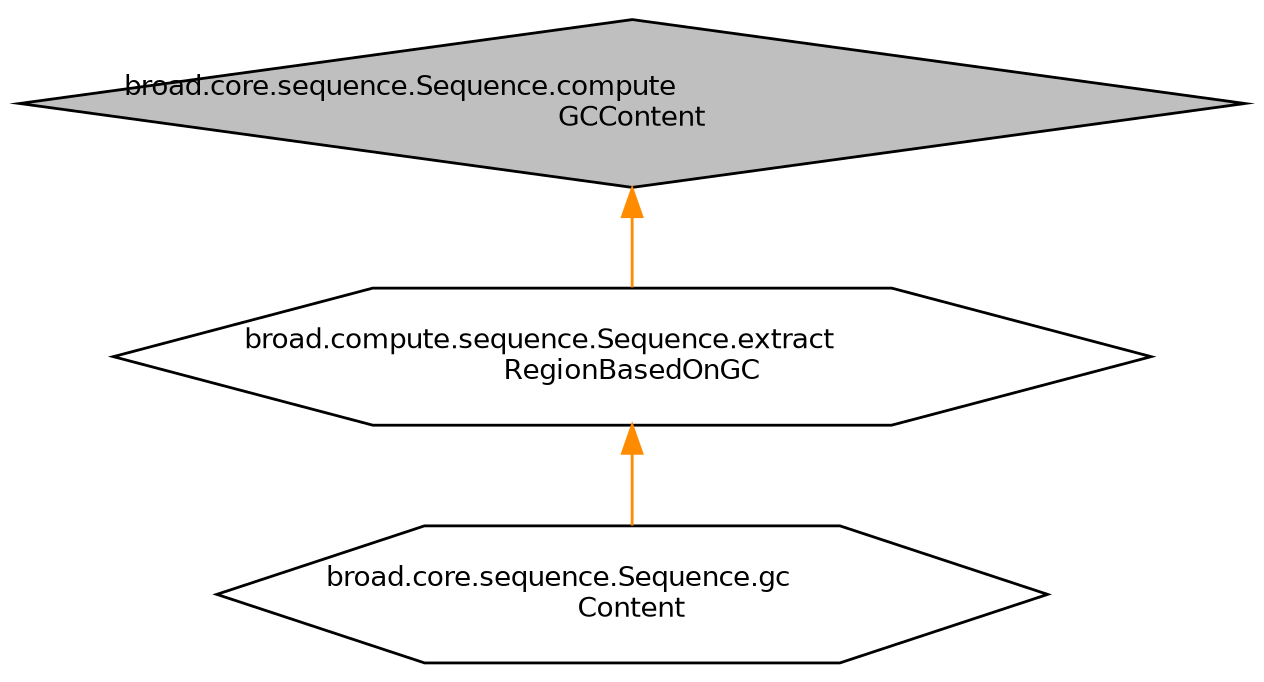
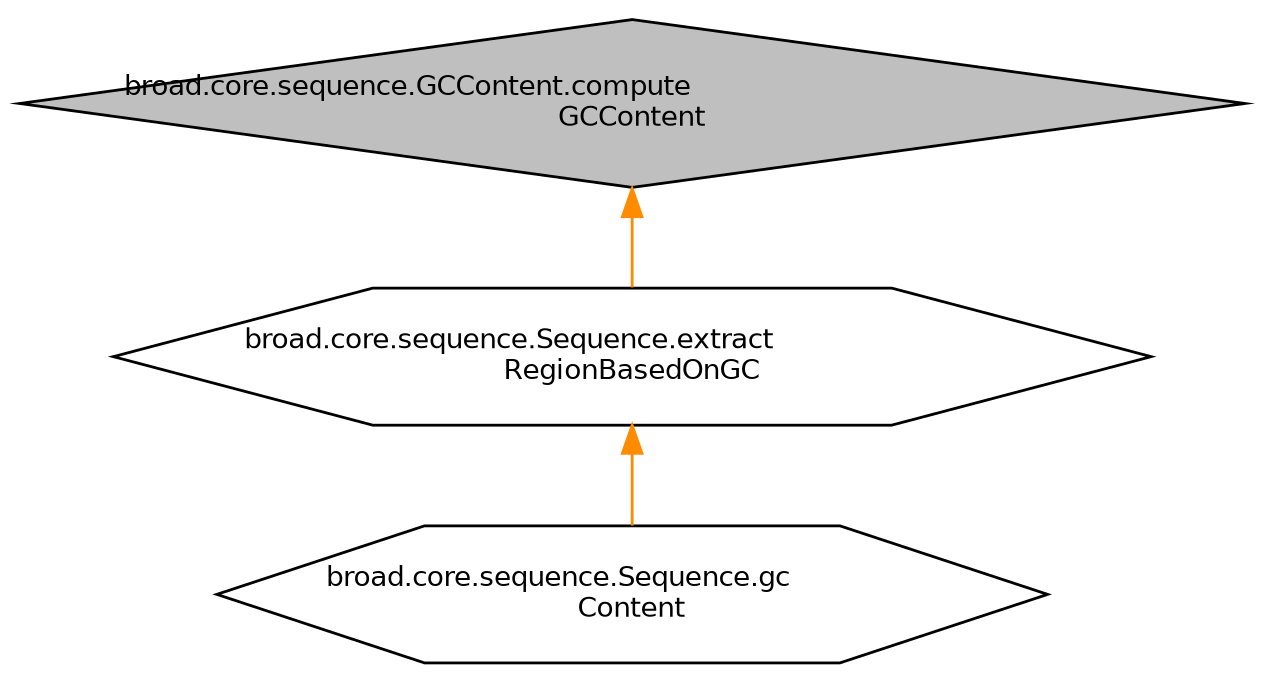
node "broad.core.sequence.Sequence.compute GCContent": label "broad.core.sequence.Sequence.compute GCContent" -> "broad.core.sequence.GCContent.compute GCContent"
node "broad.compute.sequence.Sequence.extract RegionBasedOnGC": label "broad.compute.sequence.Sequence.extract RegionBasedOnGC" -> "broad.core.sequence.Sequence.extract RegionBasedOnGC"
